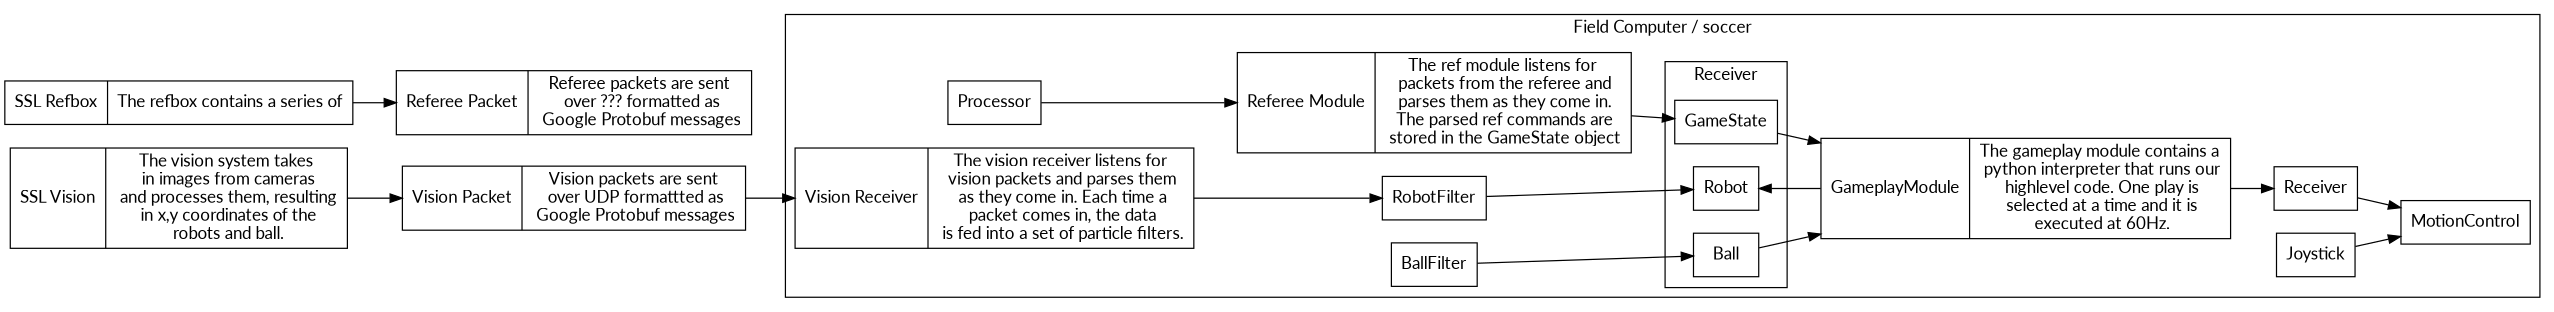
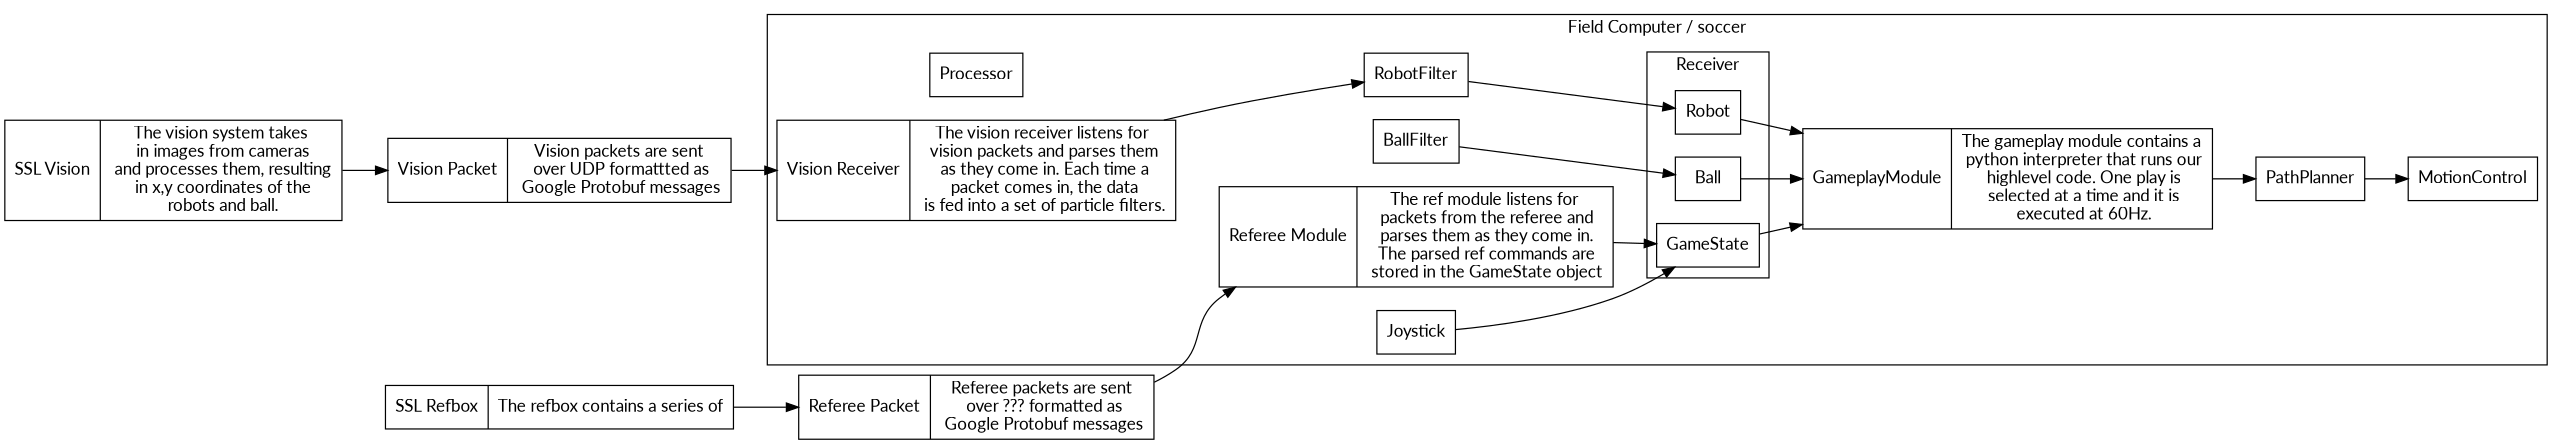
edge "Processor" -> "Referee Module": now "Referee Packet" -> "Referee Module"
edge "GameplayModule" -> "Robot": reversed
node "Receiver": label "Receiver" -> "PathPlanner"
edge "Joystick" -> "MotionControl": now "Joystick" -> "GameState"
